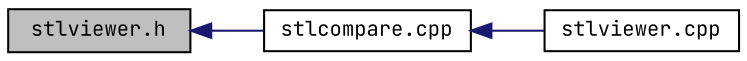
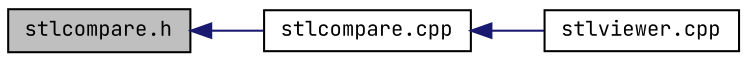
node "stlviewer.h": label "stlviewer.h" -> "stlcompare.h"
